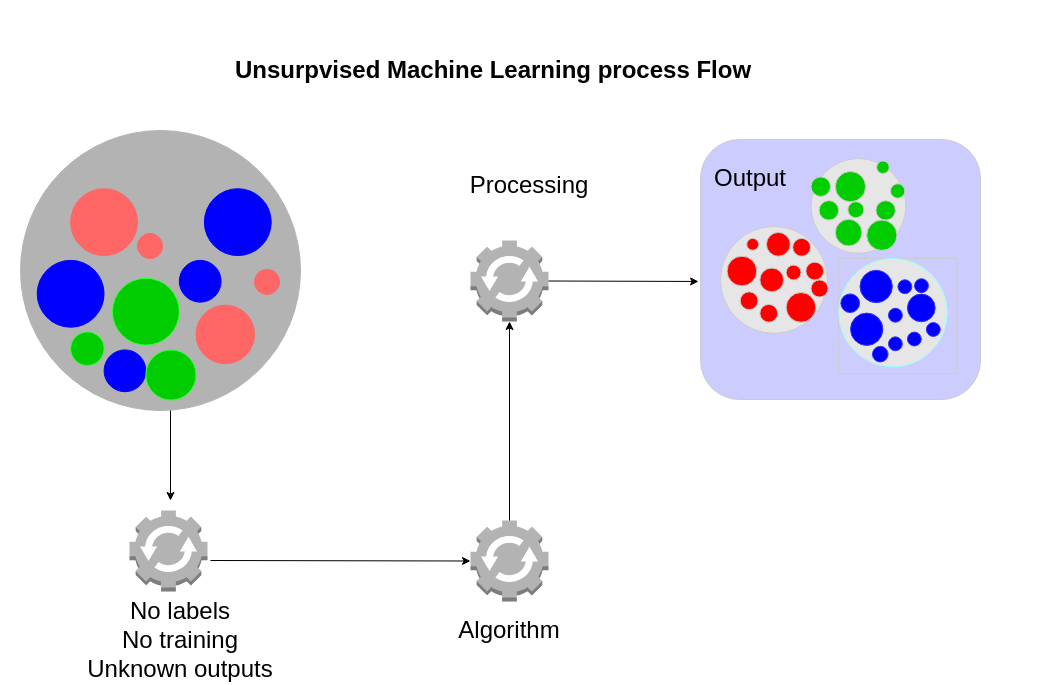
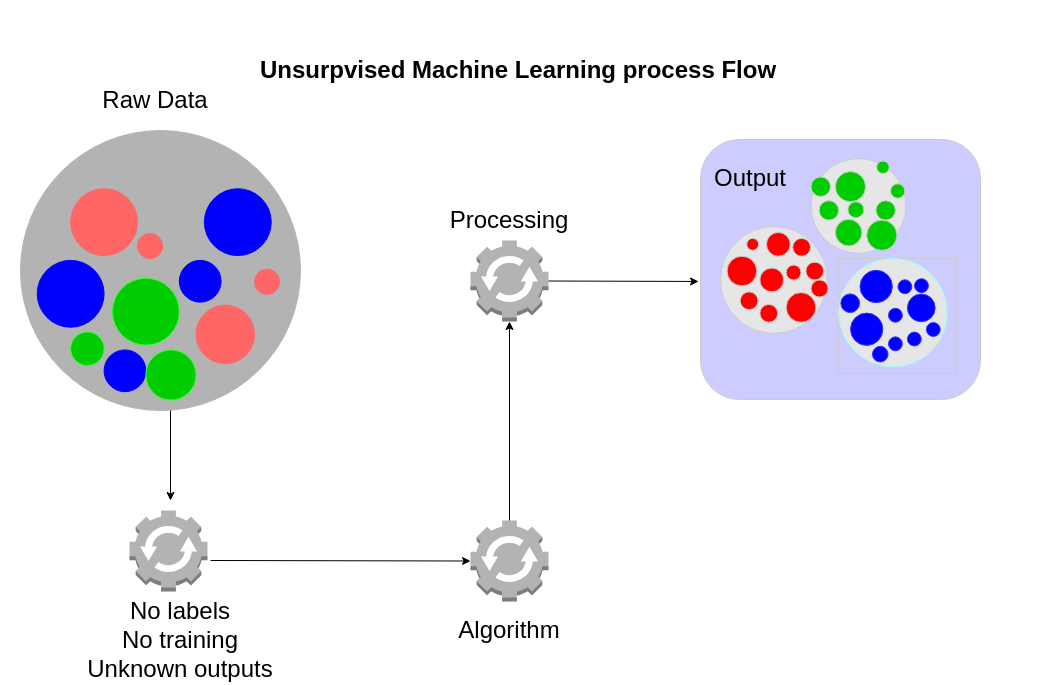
node "Unsurpvised Machine Learning process Flow": moved (494, 71) -> (519, 71)
node "Raw Data": added
node "Processing": moved (530, 186) -> (510, 221)
